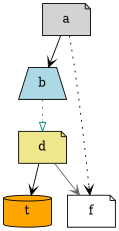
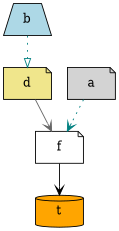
edge "a" -> "b": removed
edge "a" -> "f": color black -> teal
edge "d" -> "t": now "f" -> "t"
